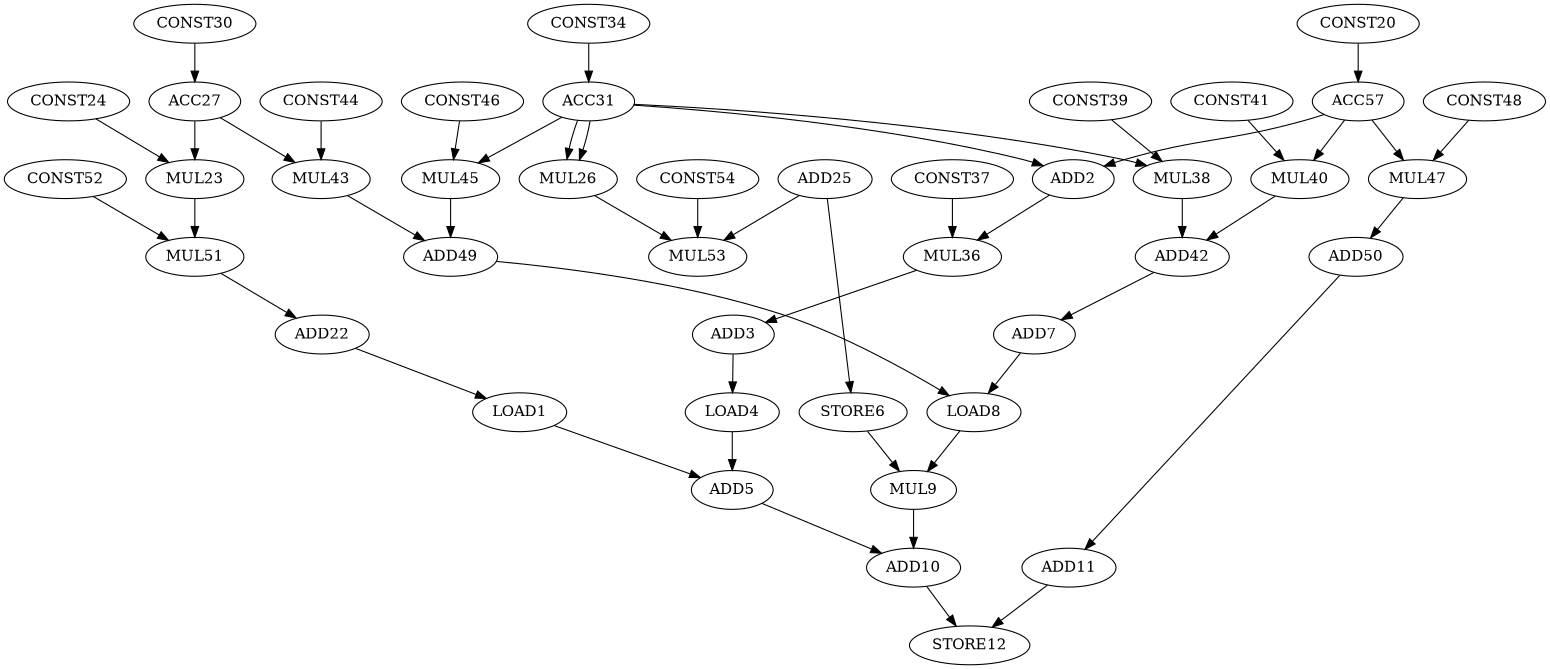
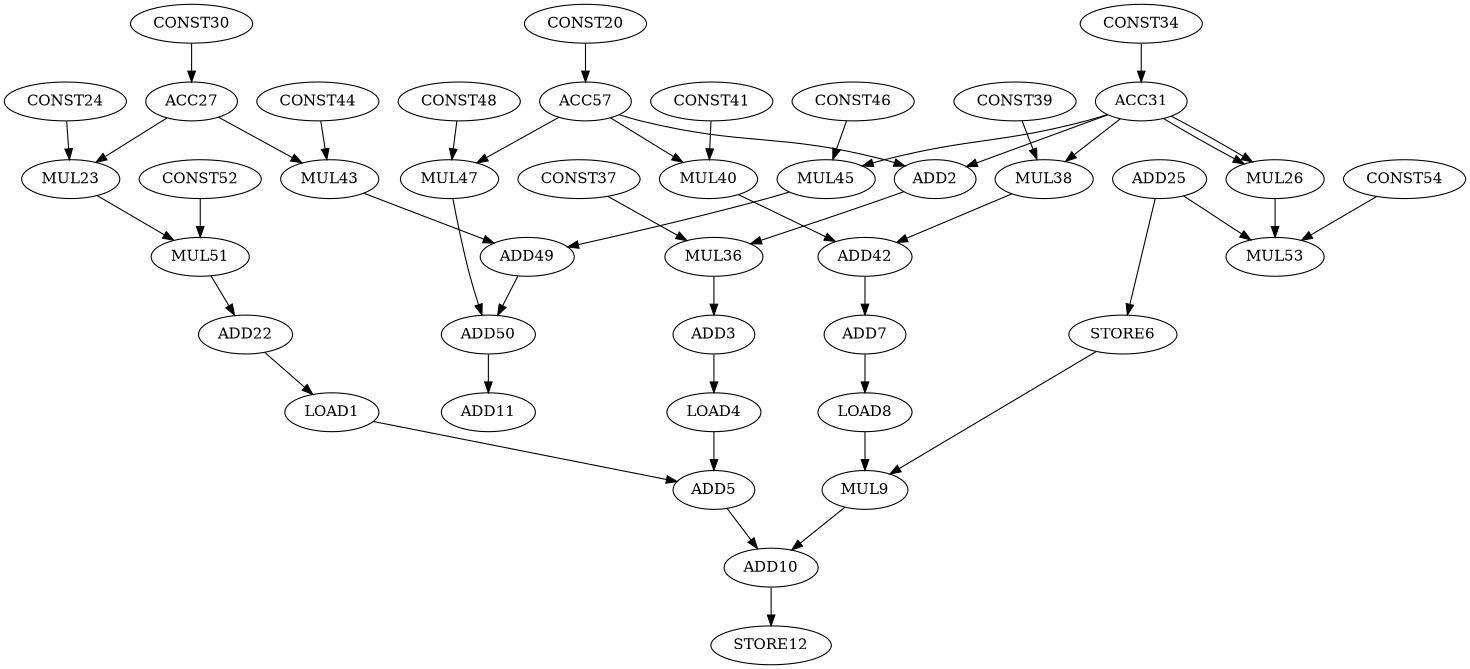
edge "ADD49" -> "LOAD8": now "ADD49" -> "ADD50"
edge "ADD11" -> "STORE12": removed
